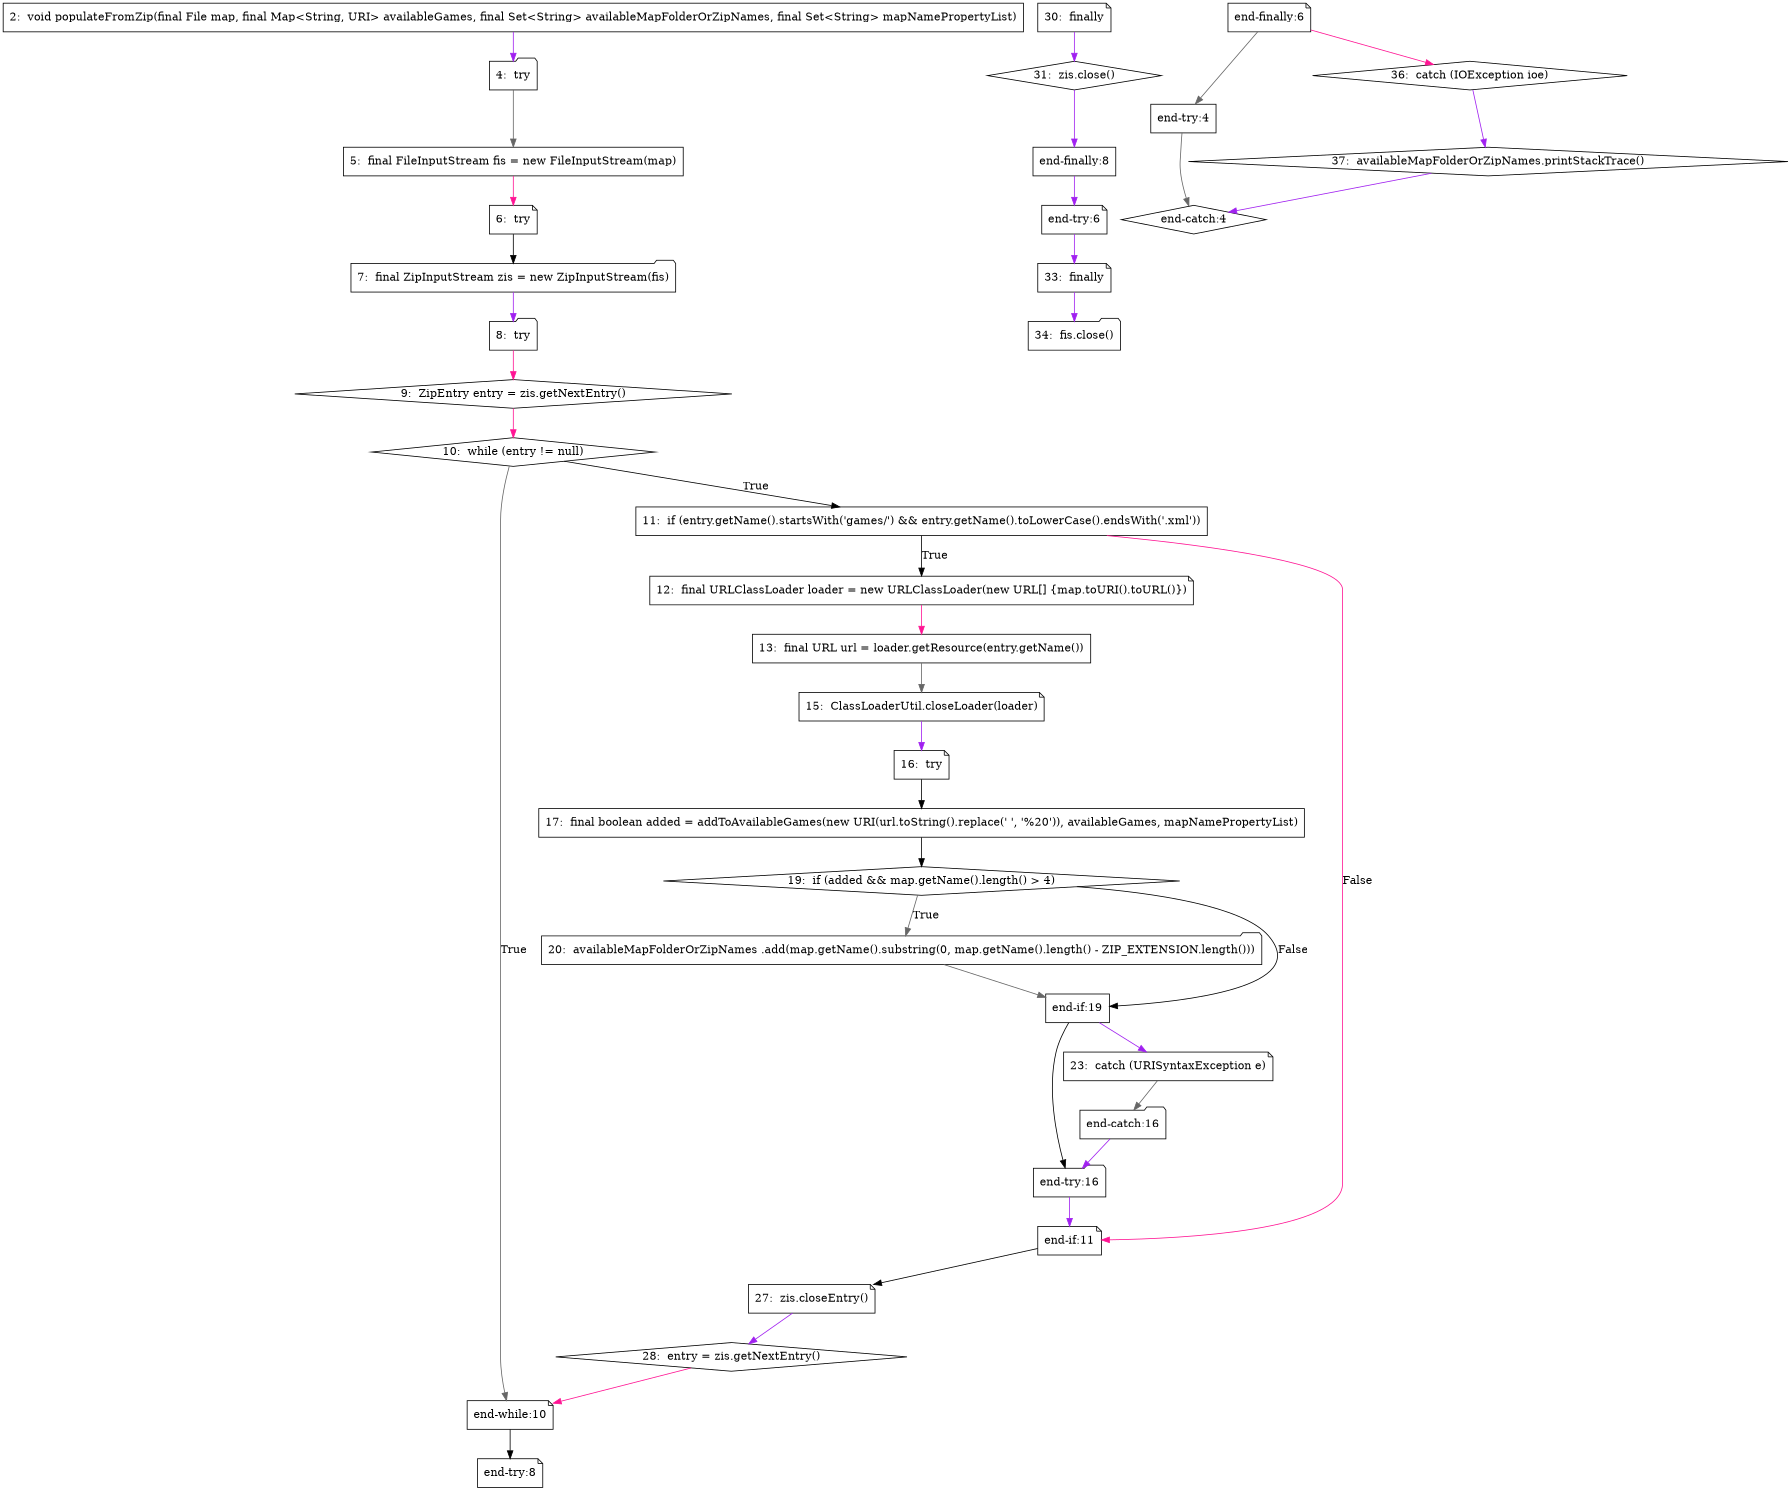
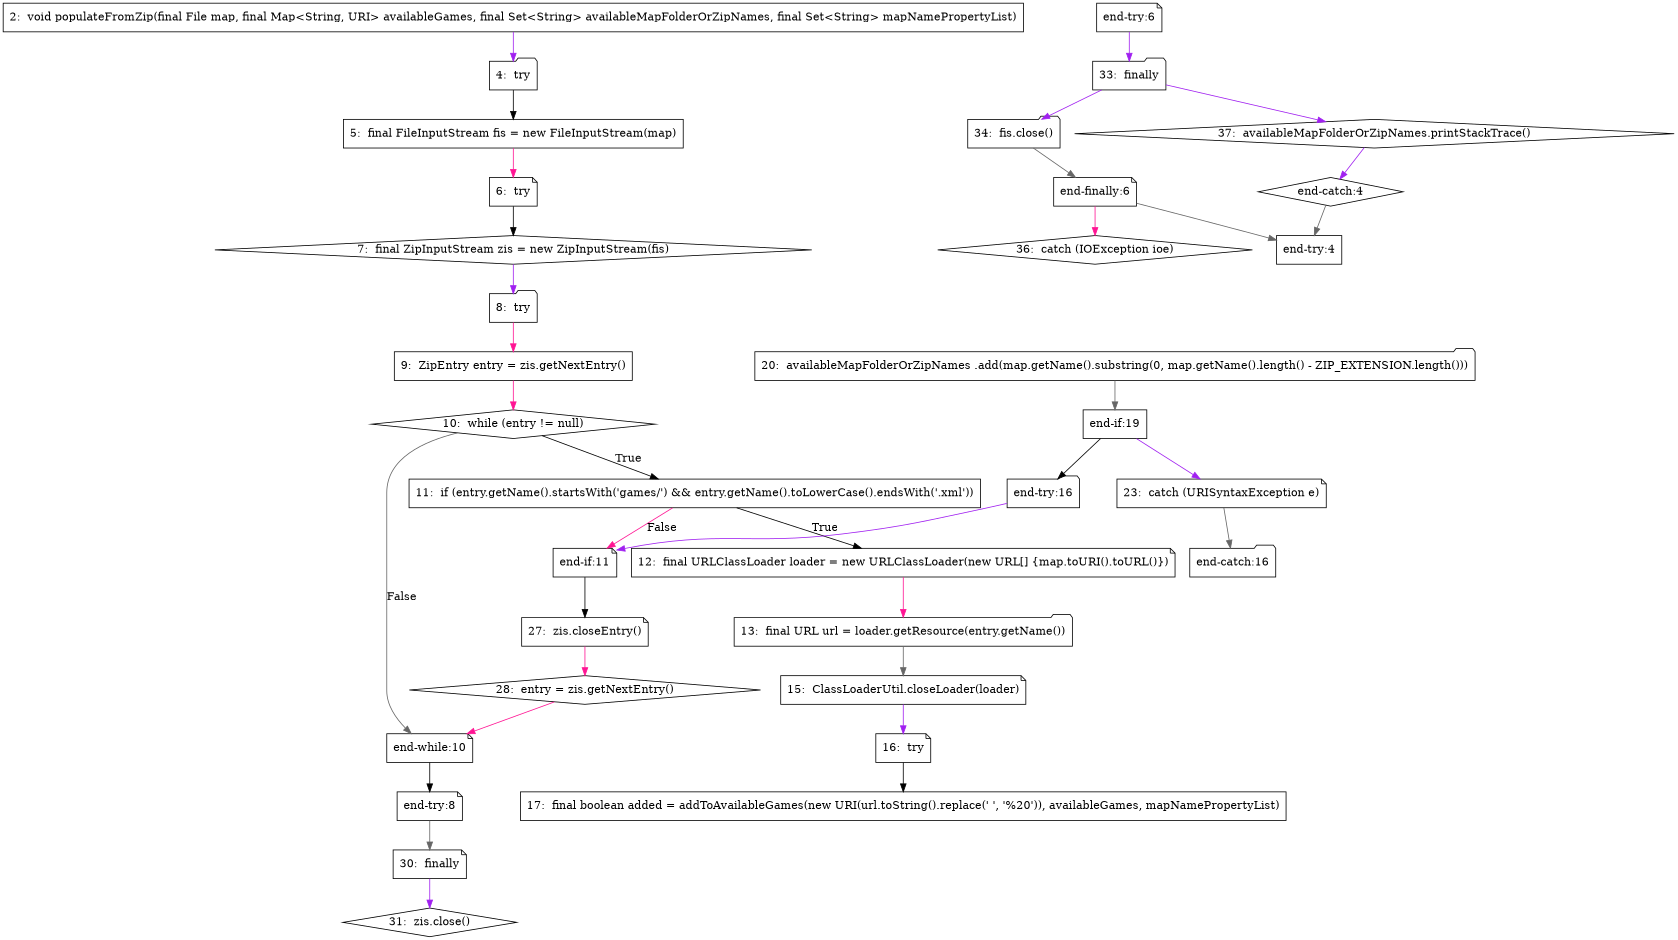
edge "4:  try" -> "5:  final FileInputStream fis = new FileInputStream(map)": color gray40 -> black
edge "36:  catch (IOException ioe)" -> "37:  availableMapFolderOrZipNames.printStackTrace()": now "33:  finally" -> "37:  availableMapFolderOrZipNames.printStackTrace()"
edge "34:  fis.close()" -> "end-finally:6": added
node "end-finally:8": removed
edge "end-try:4" -> "end-catch:4": reversed
node "7:  final ZipInputStream zis = new ZipInputStream(fis)": shape folder -> diamond
node "33:  finally": shape note -> folder
node "9:  ZipEntry entry = zis.getNextEntry()": shape diamond -> box
node "13:  final URL url = loader.getResource(entry.getName())": shape box -> folder
edge "end-try:8" -> "30:  finally": added
node "19:  if (added && map.getName().length() > 4)": removed
edge "10:  while (entry != null)" -> "end-while:10": label "True" -> "False"
edge "end-catch:16" -> "end-try:16": removed
edge "27:  zis.closeEntry()" -> "28:  entry = zis.getNextEntry()": color purple -> deeppink
